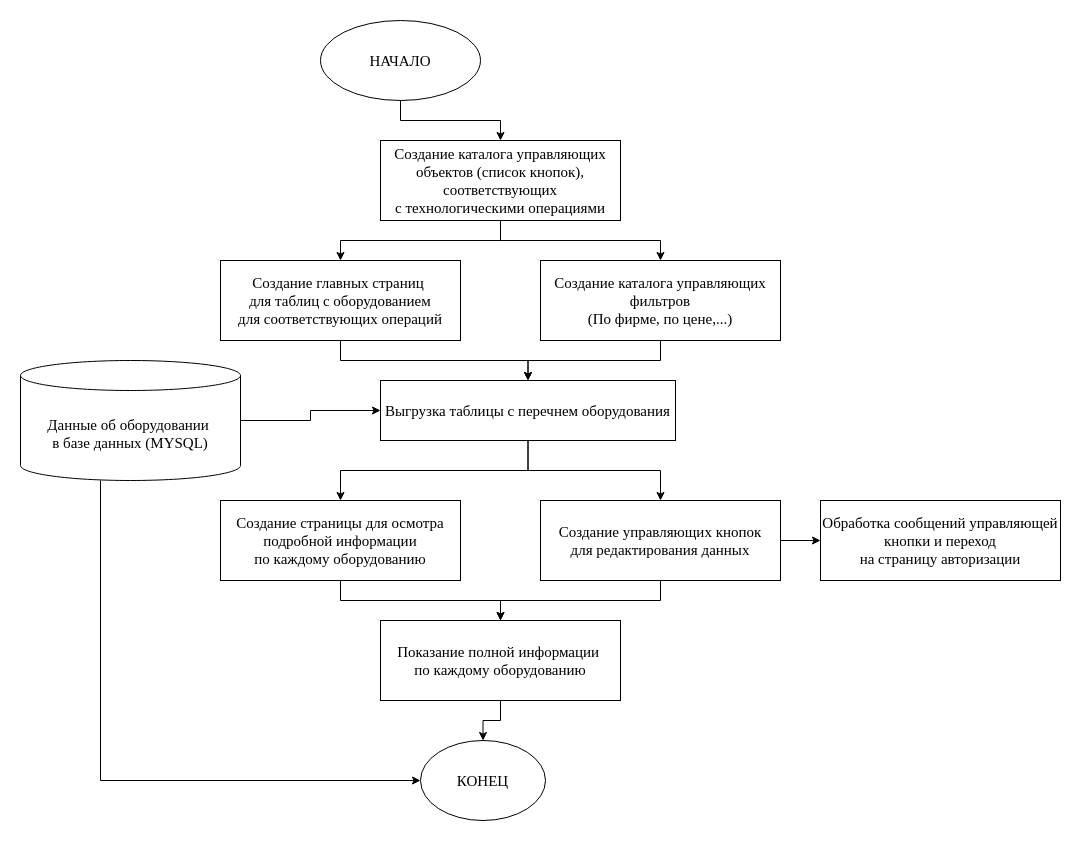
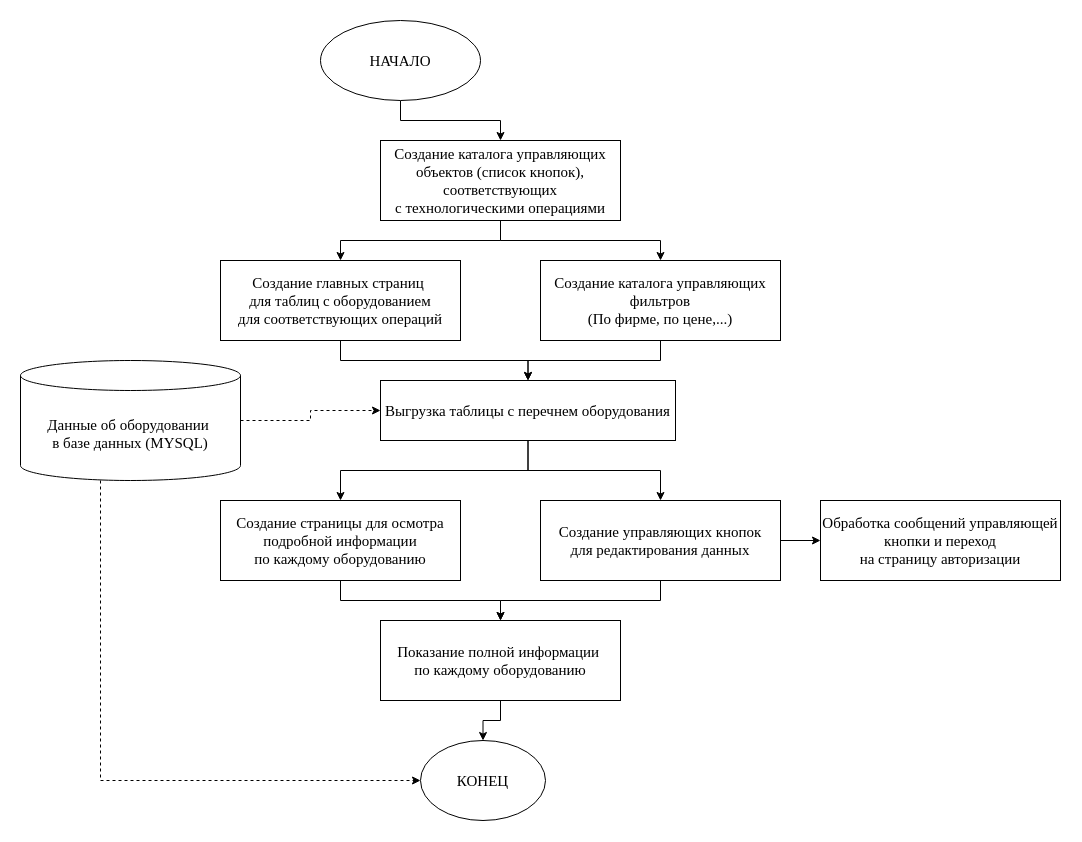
edge "Данные об оборудовании в базе данных (MYSQL)" -> "Выгрузка таблицы с перечнем оборудования": style solid -> dashed
edge "Данные об оборудовании в базе данных (MYSQL)" -> "КОНЕЦ": style solid -> dashed
